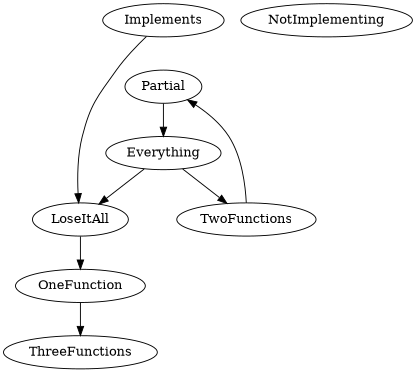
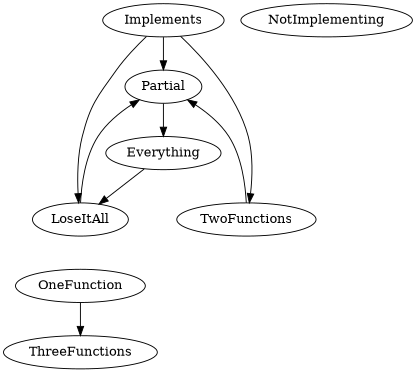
edge "Implements" -> "Partial": added
edge "Everything" -> "TwoFunctions": now "Implements" -> "TwoFunctions"
edge "LoseItAll" -> "OneFunction": now "LoseItAll" -> "Partial"
